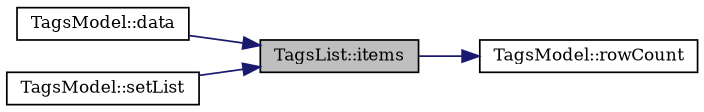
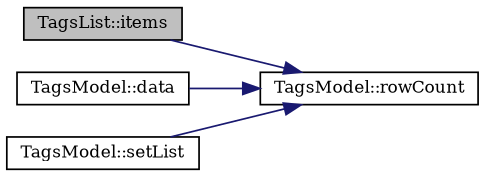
edge "TagsModel::data" -> "TagsList::items": now "TagsModel::data" -> "TagsModel::rowCount"
edge "TagsModel::setList" -> "TagsList::items": now "TagsModel::setList" -> "TagsModel::rowCount"
